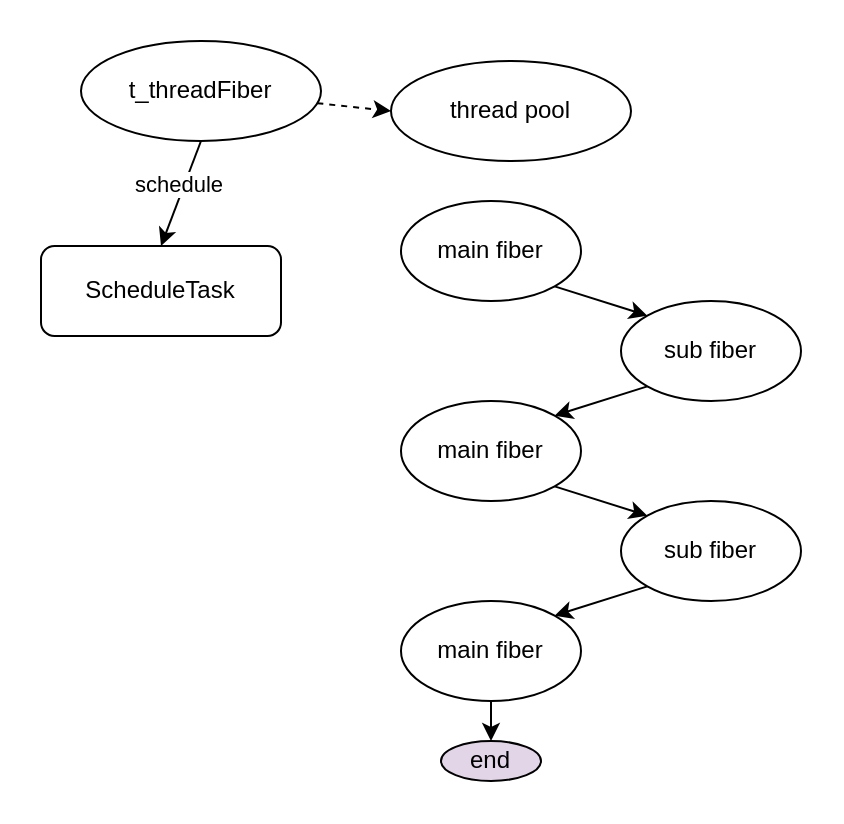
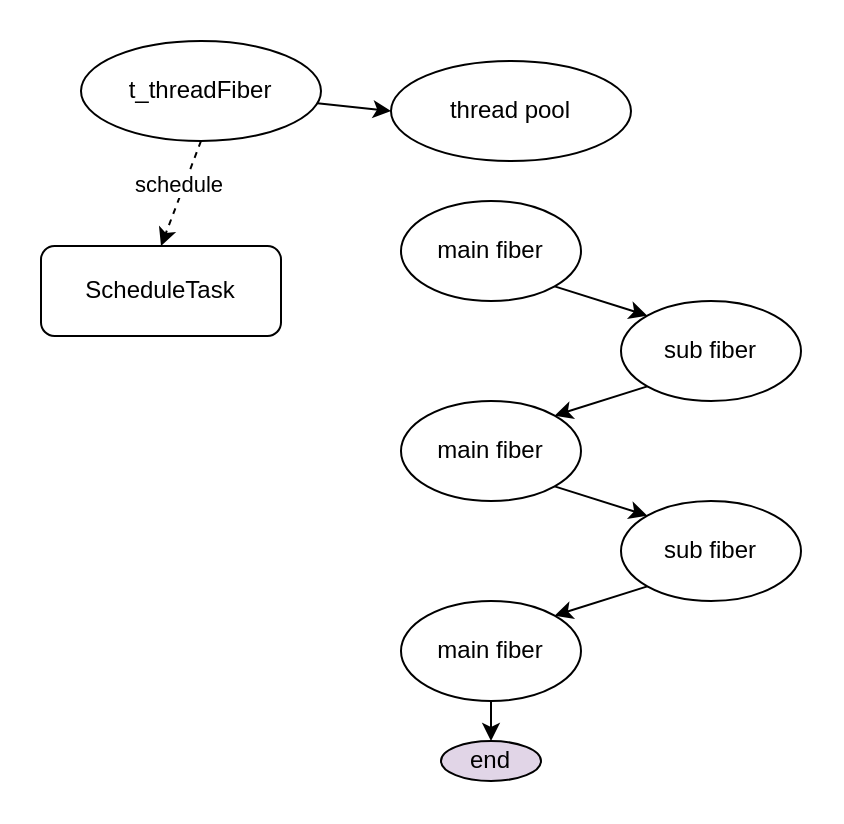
edge "t_threadFiber" -> "thread pool": style dashed -> solid
edge "t_threadFiber" -> "ScheduleTask": style solid -> dashed
